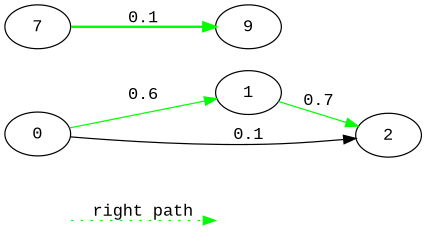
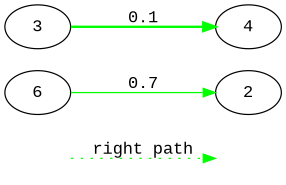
node "7": label "7" -> "3"
node "9": label "9" -> "4"
node "1": label "1" -> "6"
node "0": removed
